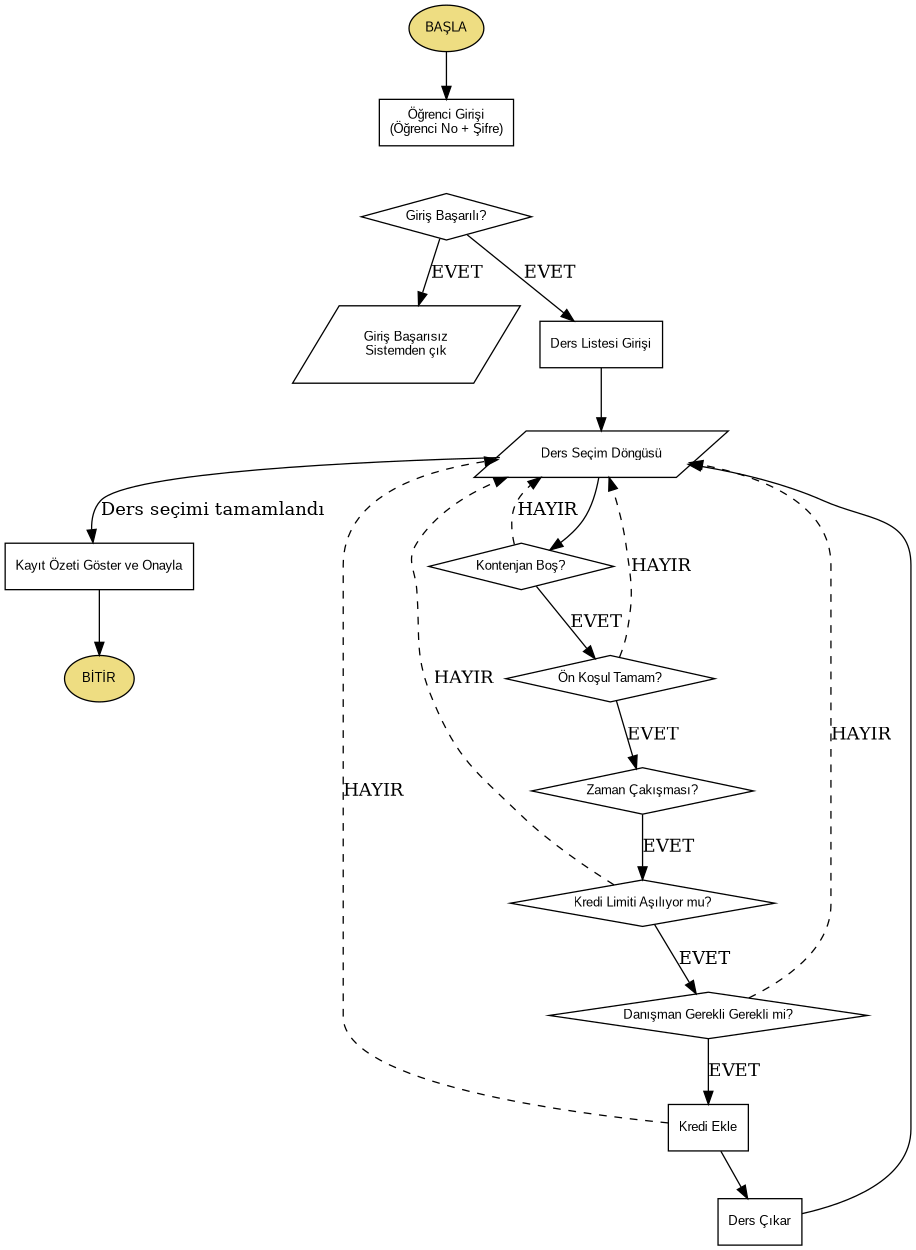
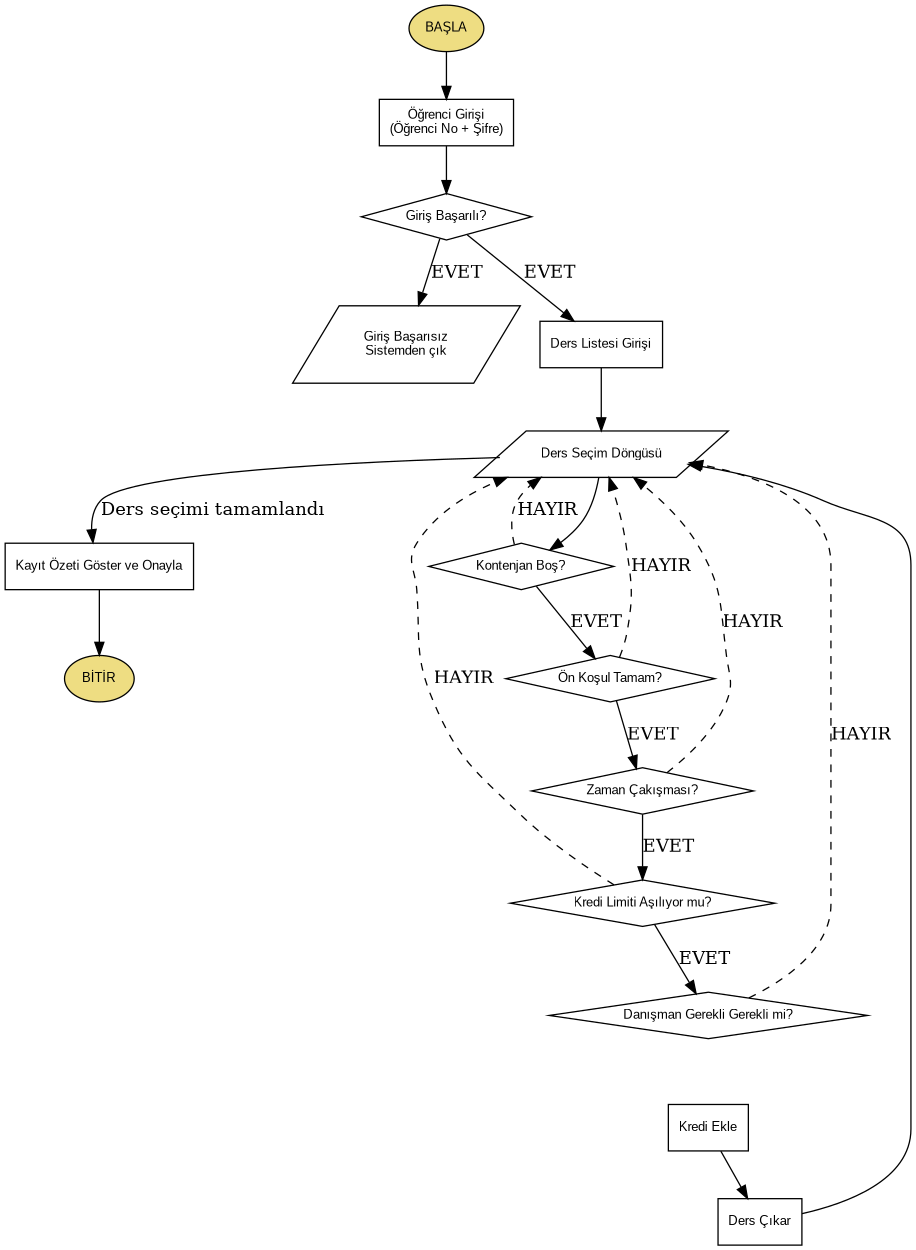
edge "Öğrenci Girişi (Öğrenci No + Şifre)" -> "Giriş Başarılı?": added
edge "Kredi Ekle" -> "Ders Seçim Döngüsü": now "Zaman Çakışması?" -> "Ders Seçim Döngüsü"
edge "Danışman Gerekli Gerekli mi?" -> "Kredi Ekle": removed, label "EVET"
